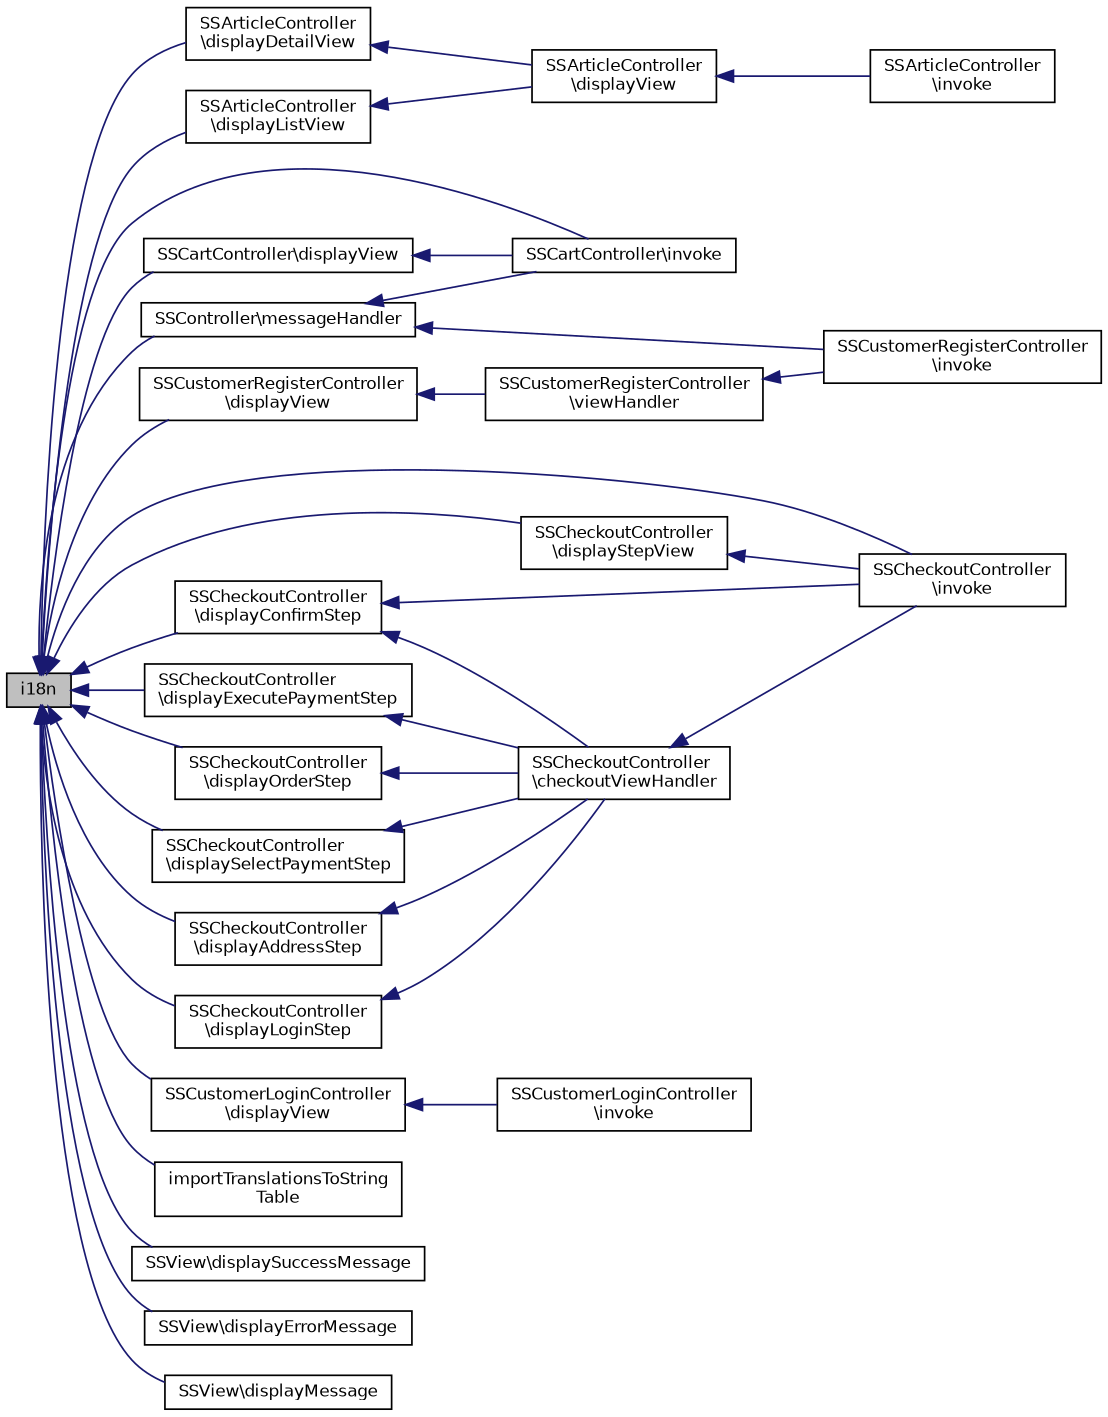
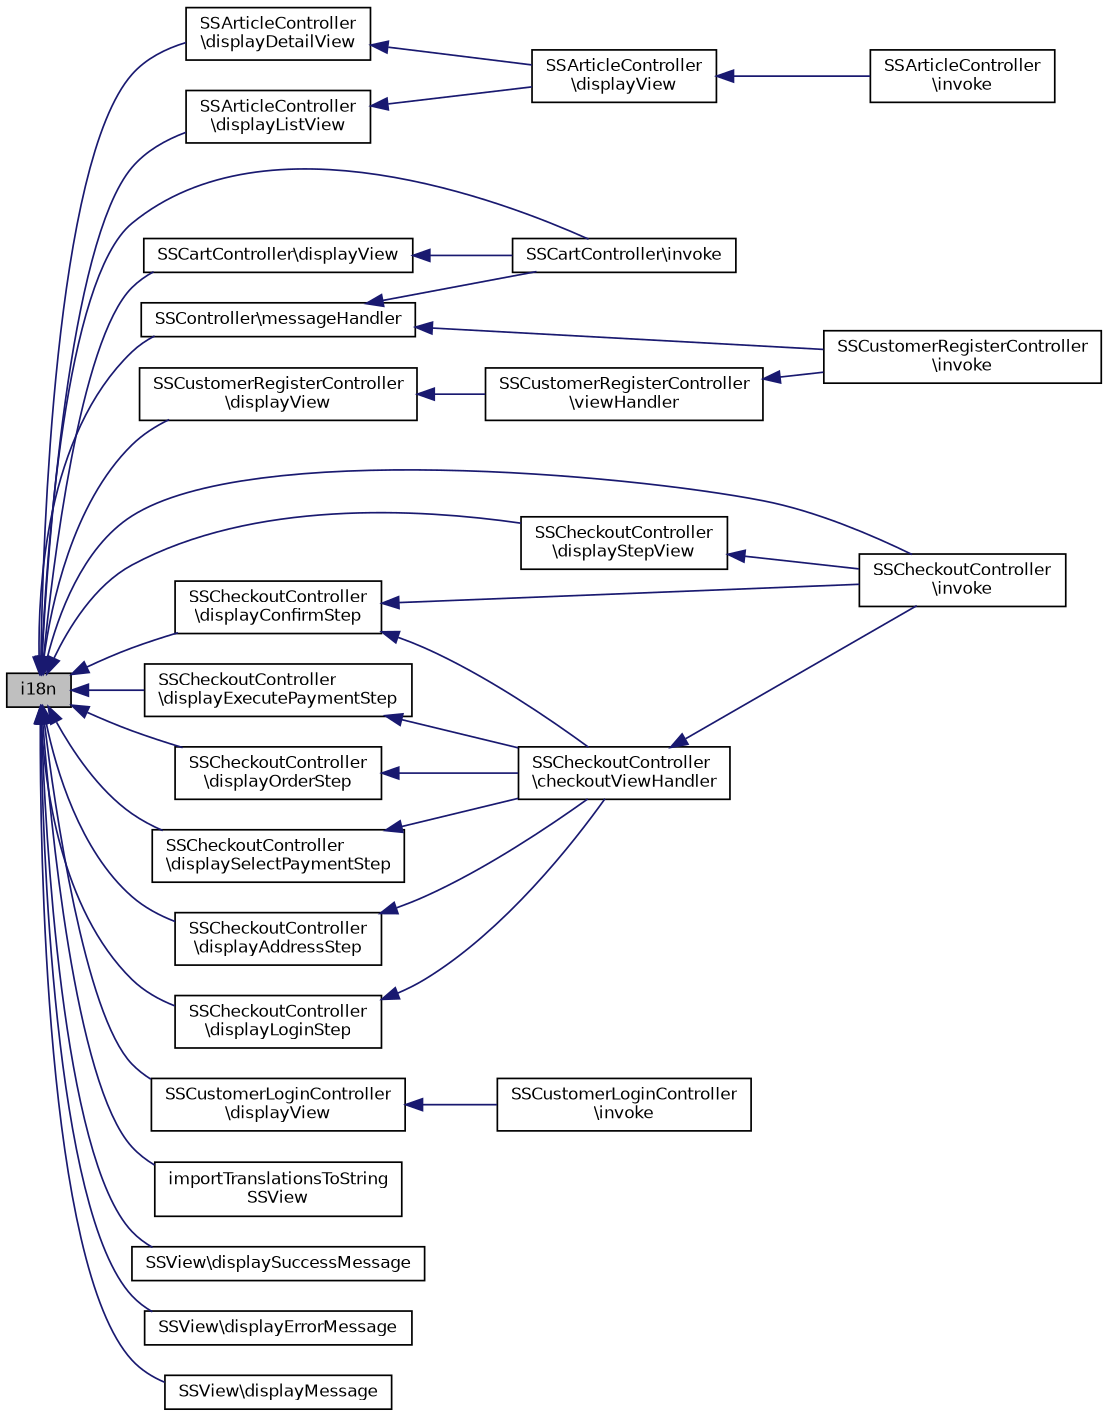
node "importTranslationsToString Table": label "importTranslationsToString Table" -> "importTranslationsToString SSView"
